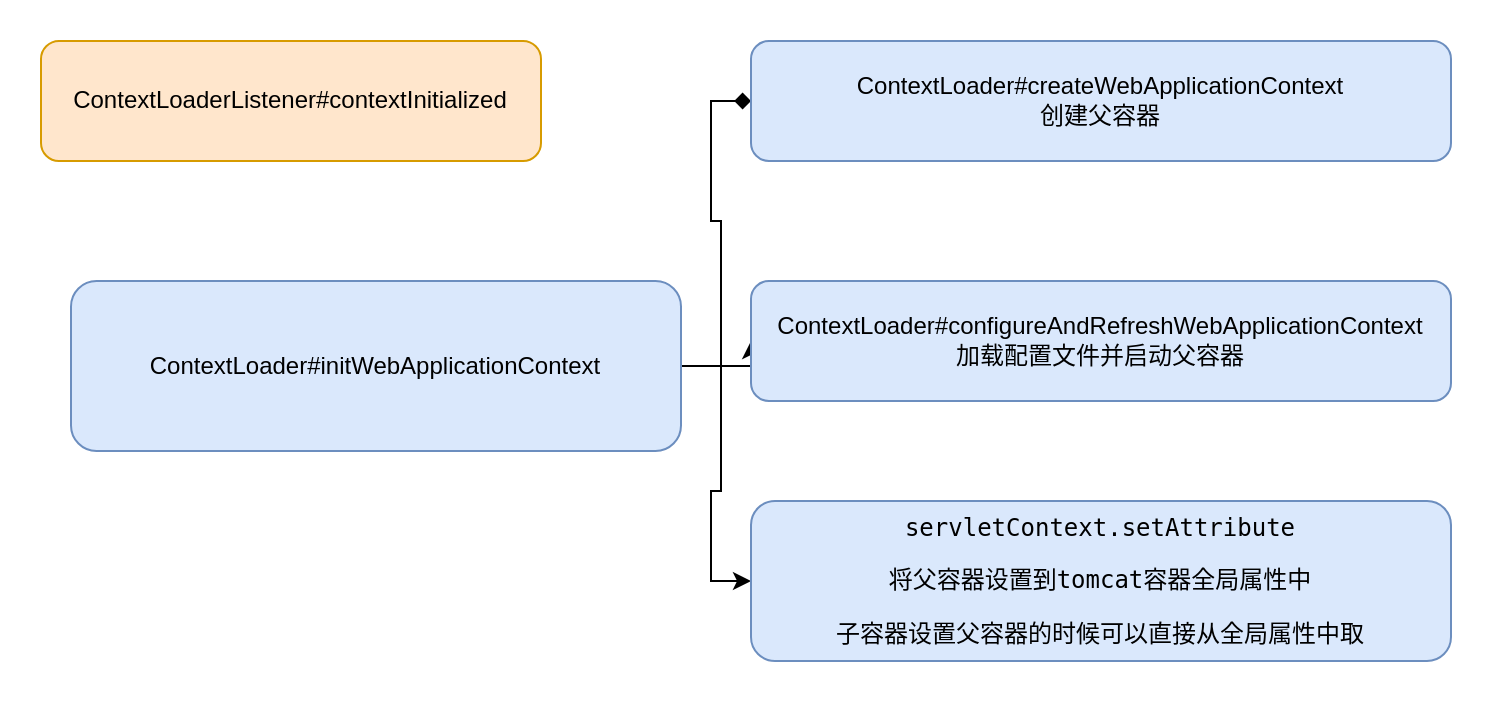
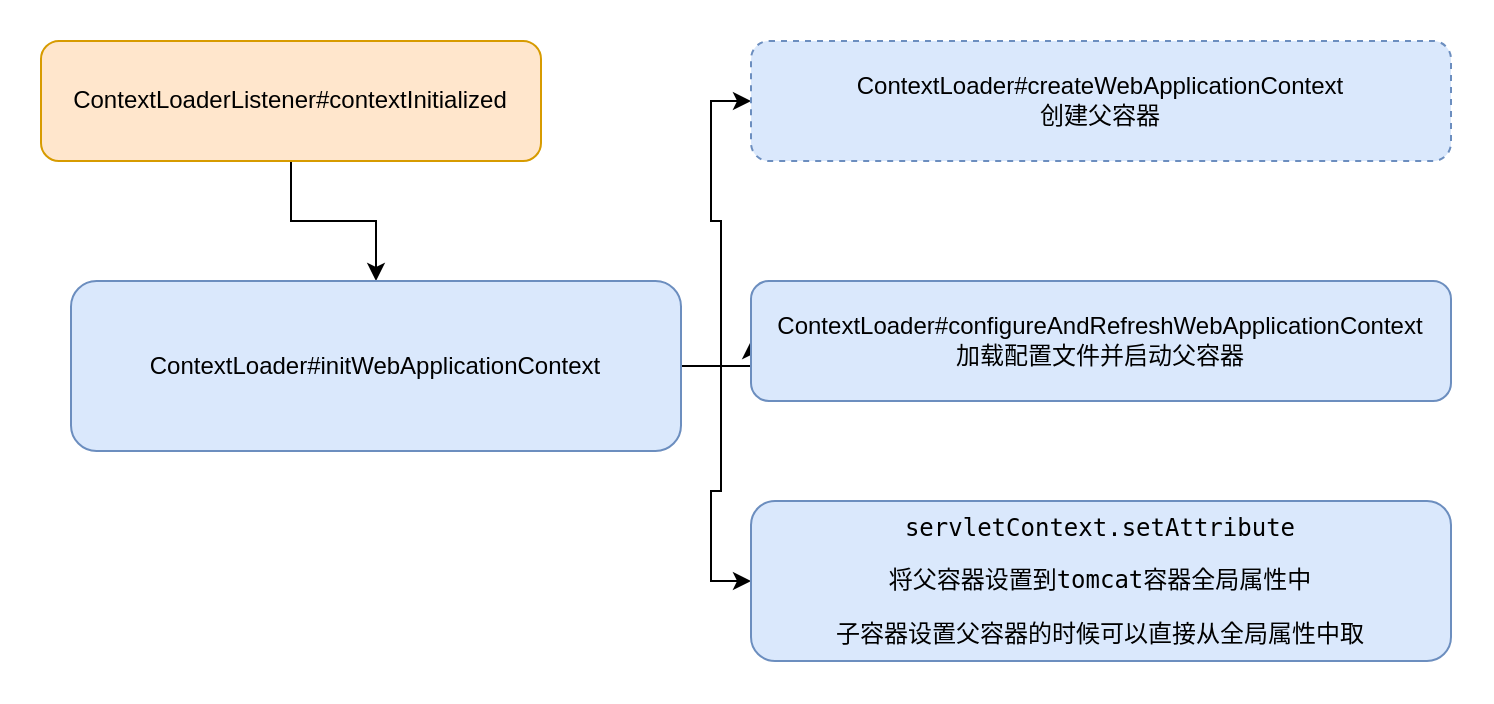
edge "ContextLoader#initWebApplicationContext" -> "ContextLoader#createWebApplicationContext 创建父容器": arrowhead diamond -> classic
node "ContextLoader#createWebApplicationContext 创建父容器": style solid -> dashed
edge "ContextLoaderListener#contextInitialized" -> "ContextLoader#initWebApplicationContext": added
